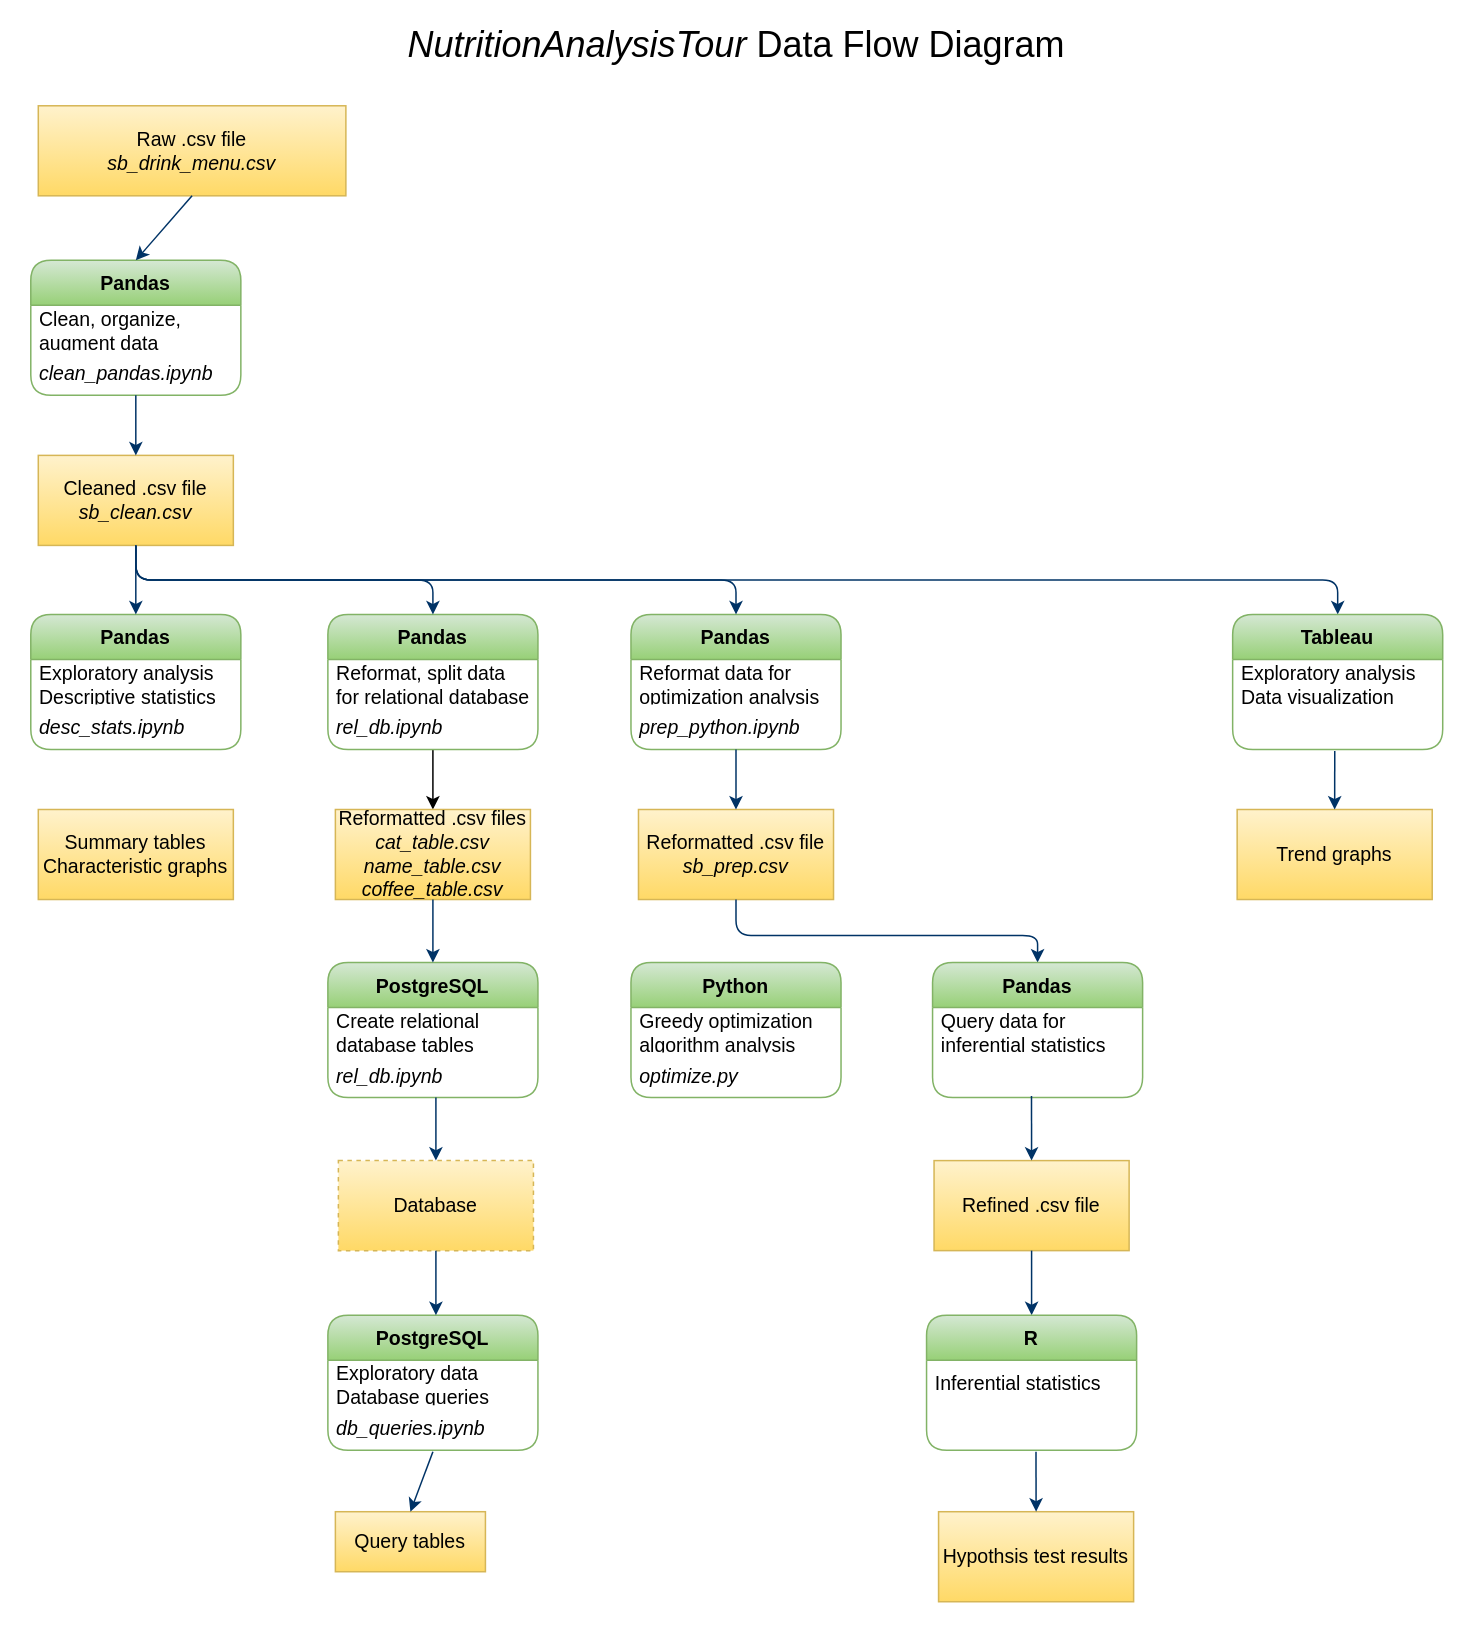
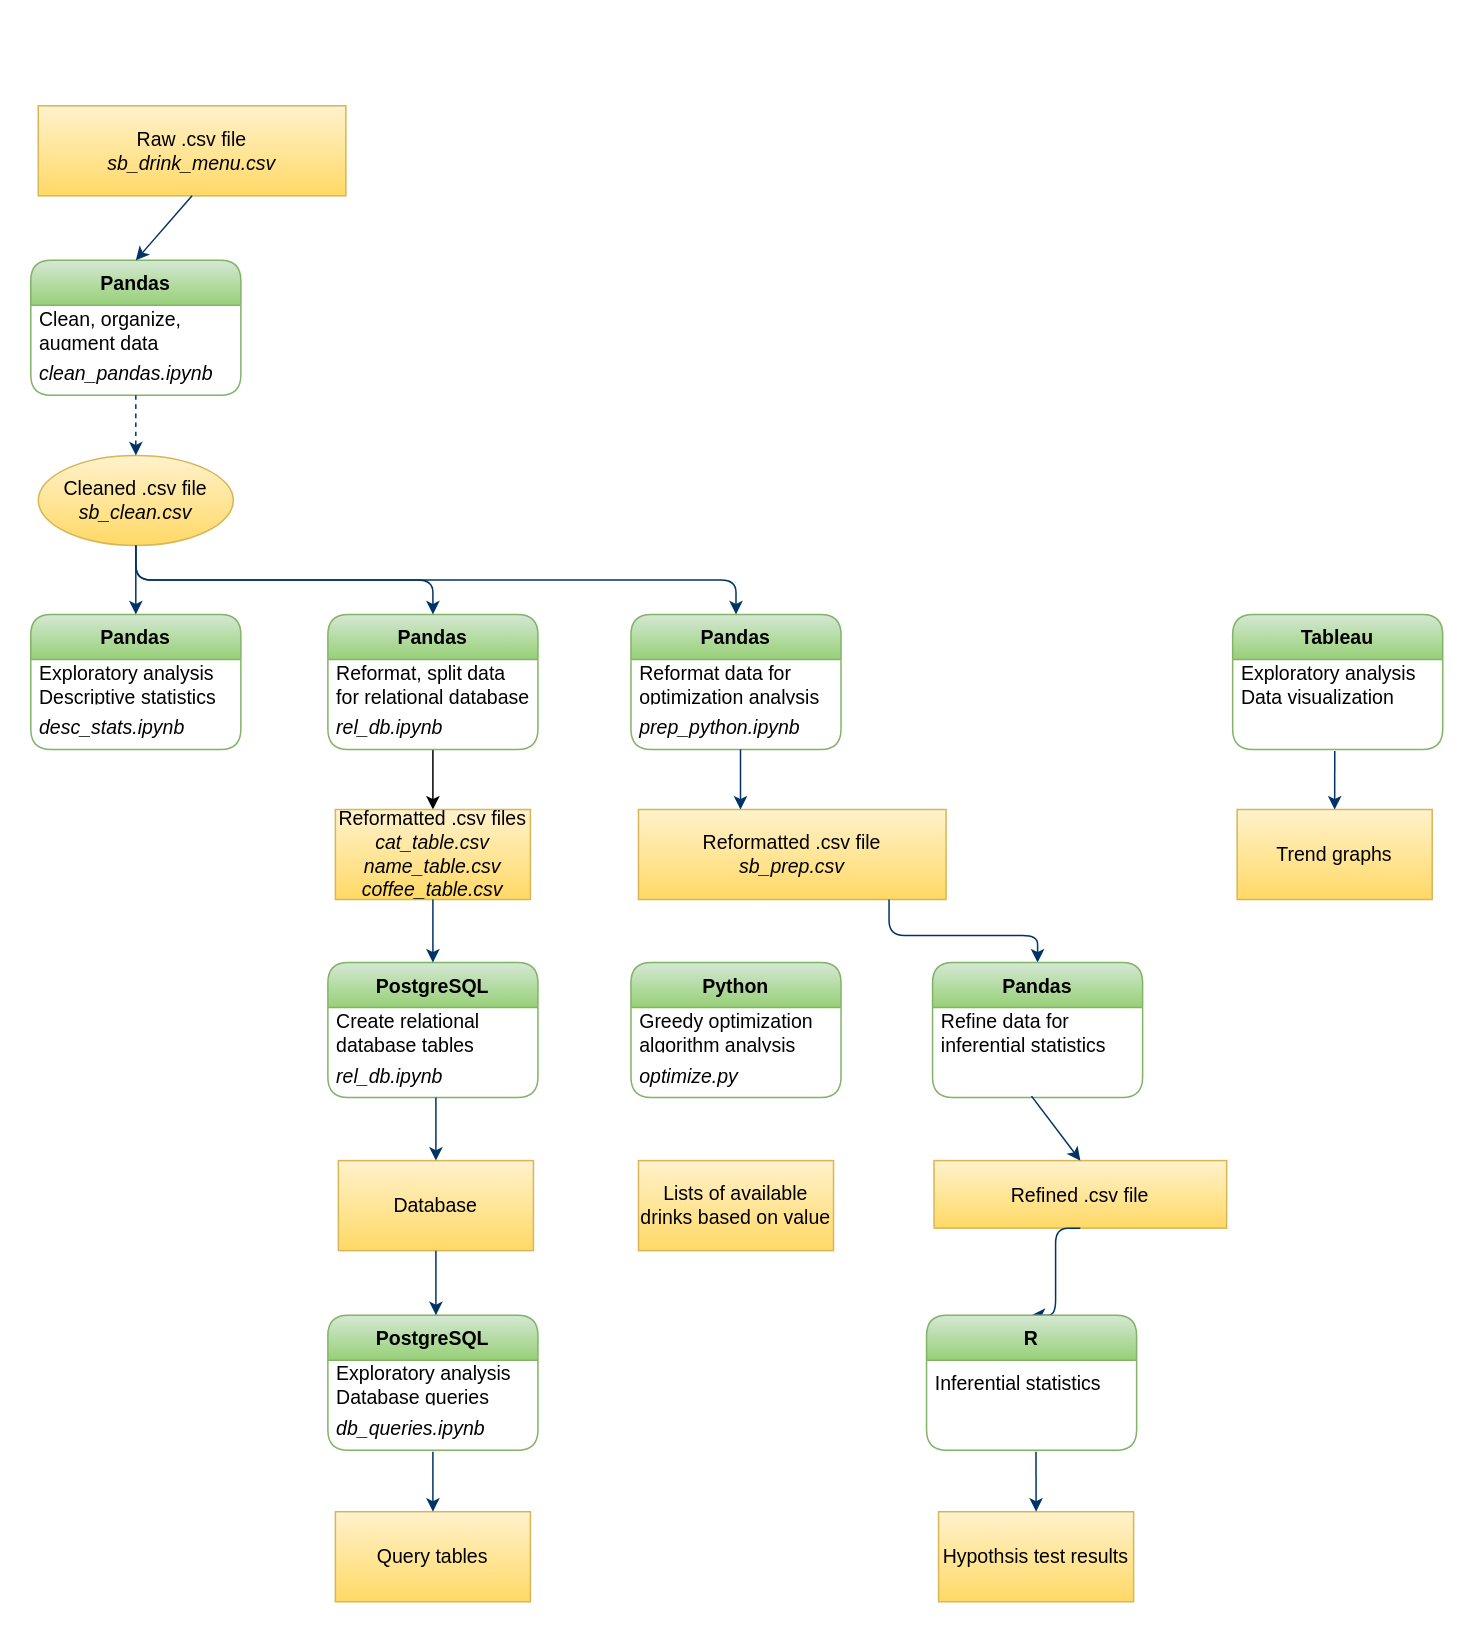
node "NutritionAnalysisTour Data Flow Diagram": removed
edge "clean_pandas.ipynb" -> "Cleaned .csv filesb_clean.csv": style solid -> dashed
node "Cleaned .csv filesb_clean.csv": shape rectangle -> ellipse
edge "Cleaned .csv filesb_clean.csv" -> "Tableau": removed
node "Summary tables Characteristic graphs": removed
node "Reformatted .csv filesb_prep.csv": size 195x90 -> 308x90
node "Query data for inferential statistics": label "Query data for inferential statistics" -> "Refine data for inferential statistics"
node "Database": style dashed -> solid
node "Lists of available drinks based on value": added
node "Refined .csv file": size 195x90 -> 293x68
node "Exploratory data Database queries": label "Exploratory data Database queries" -> "Exploratory analysis Database queries"
node "Query tables": size 150x60 -> 195x90
